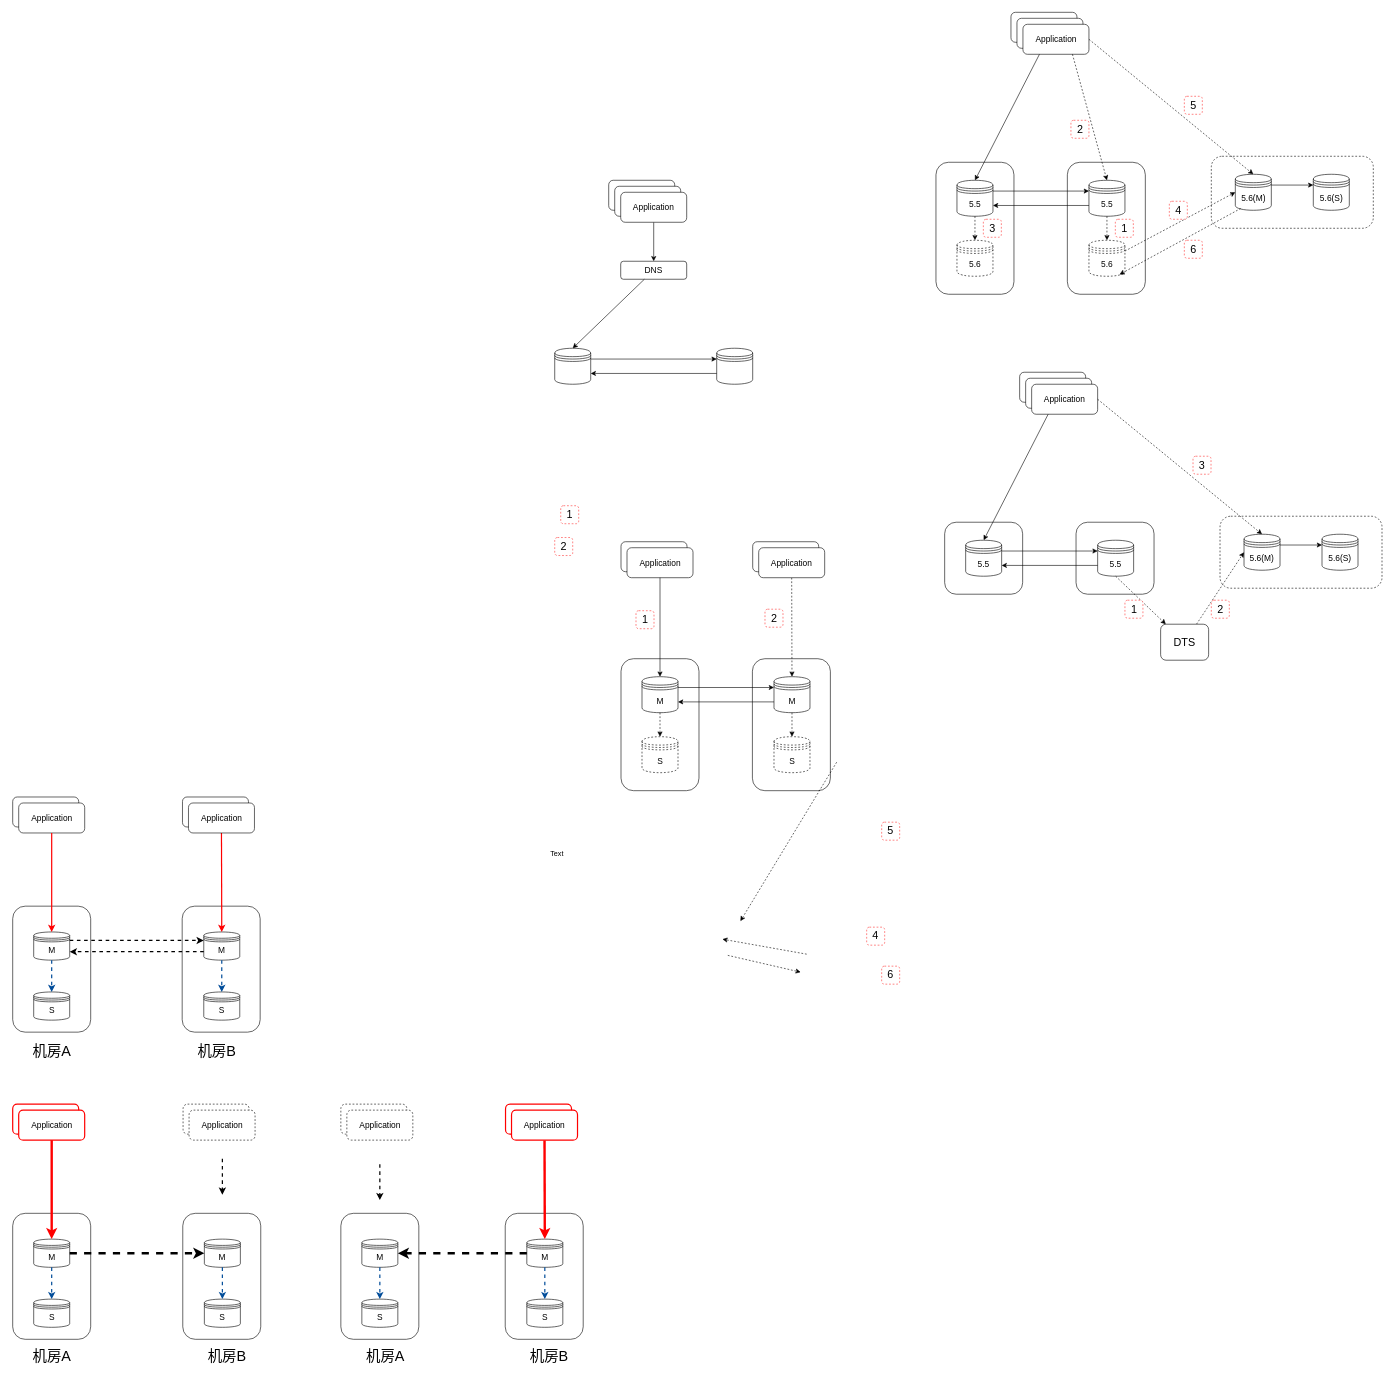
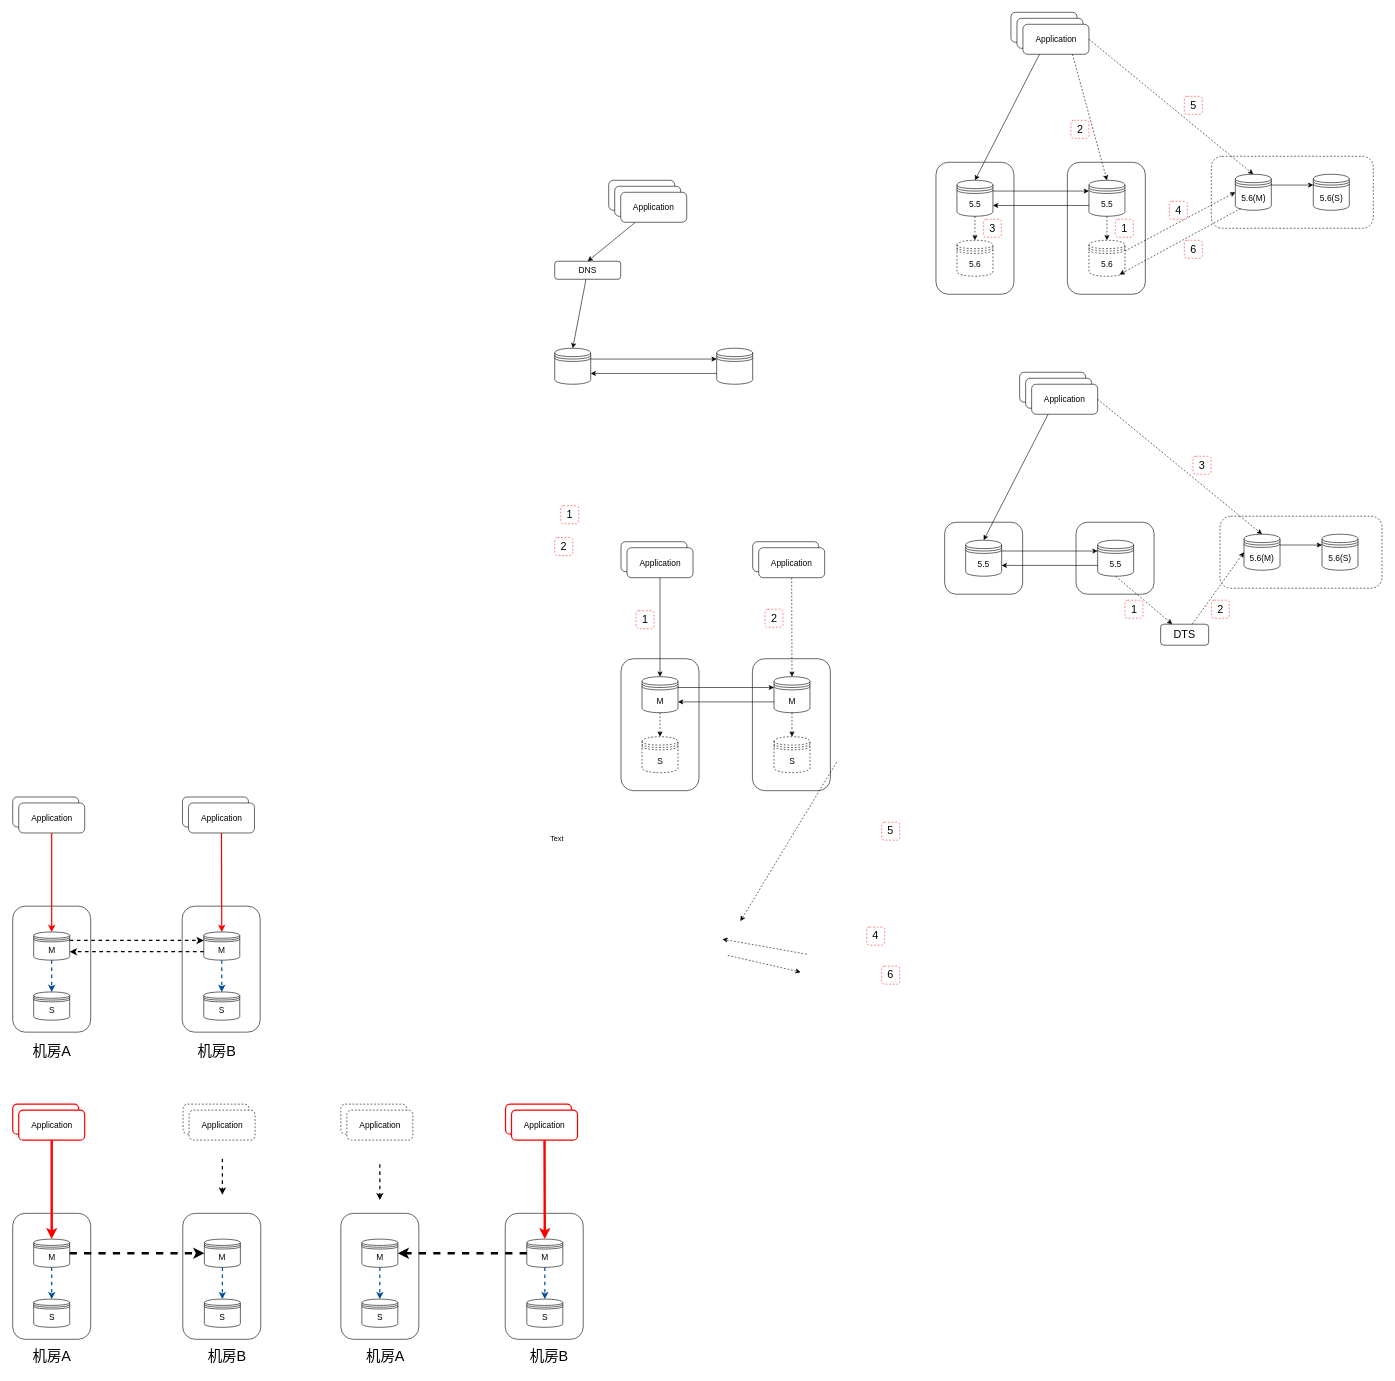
node "DNS": moved (654, 270) -> (588, 270)
node "DTS": size 48x36 -> 48x21
node "Text": moved (561, 854) -> (561, 839)
